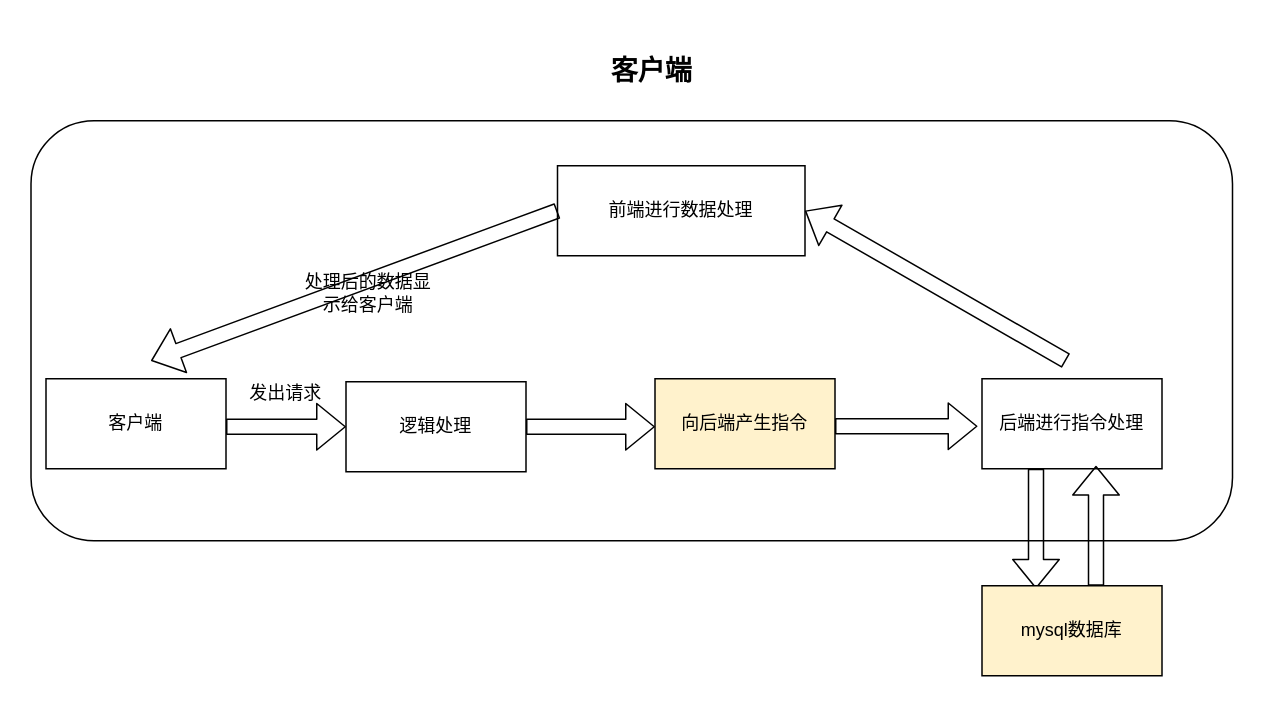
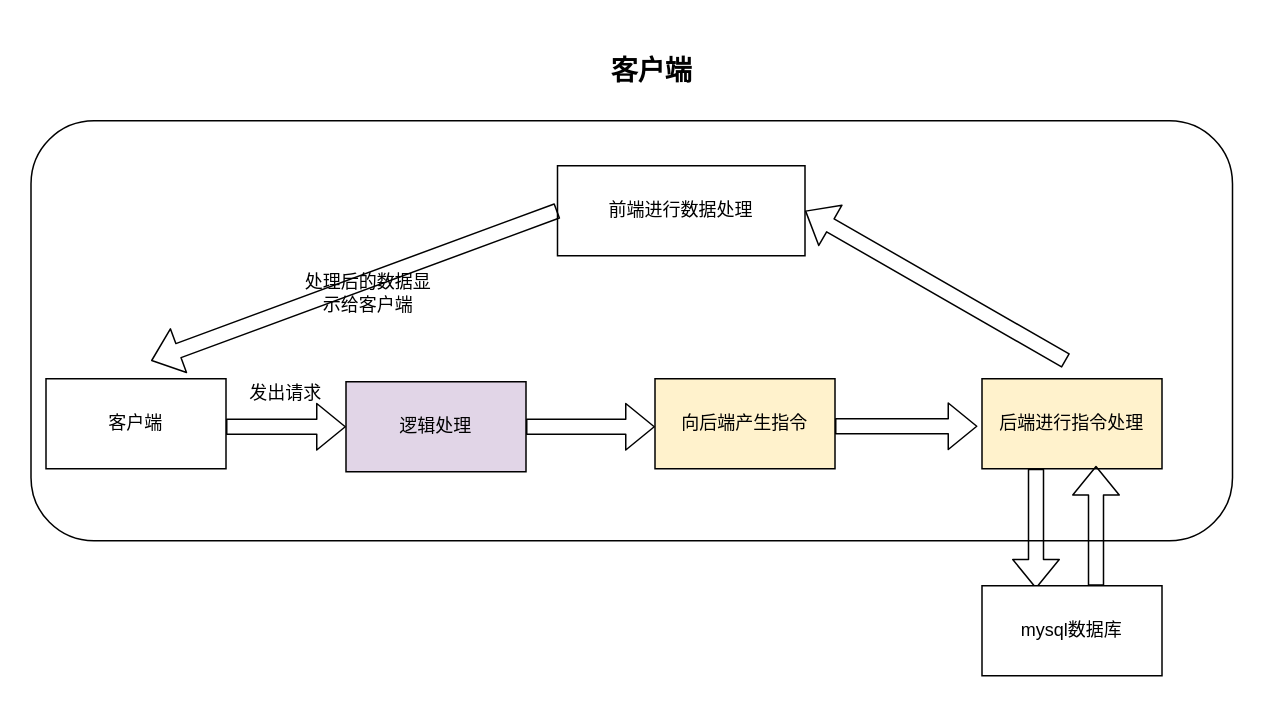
node "后端进行指令处理": fillcolor #ffffff -> #fff2cc
node "逻辑处理": fillcolor #ffffff -> #e1d5e7
node "mysql数据库": fillcolor #fff2cc -> #ffffff
